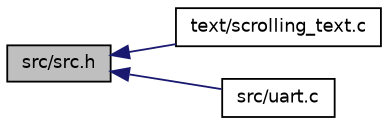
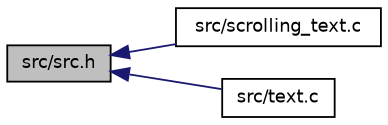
node "text/scrolling_text.c": label "text/scrolling_text.c" -> "src/scrolling_text.c"
node "src/uart.c": label "src/uart.c" -> "src/text.c"
